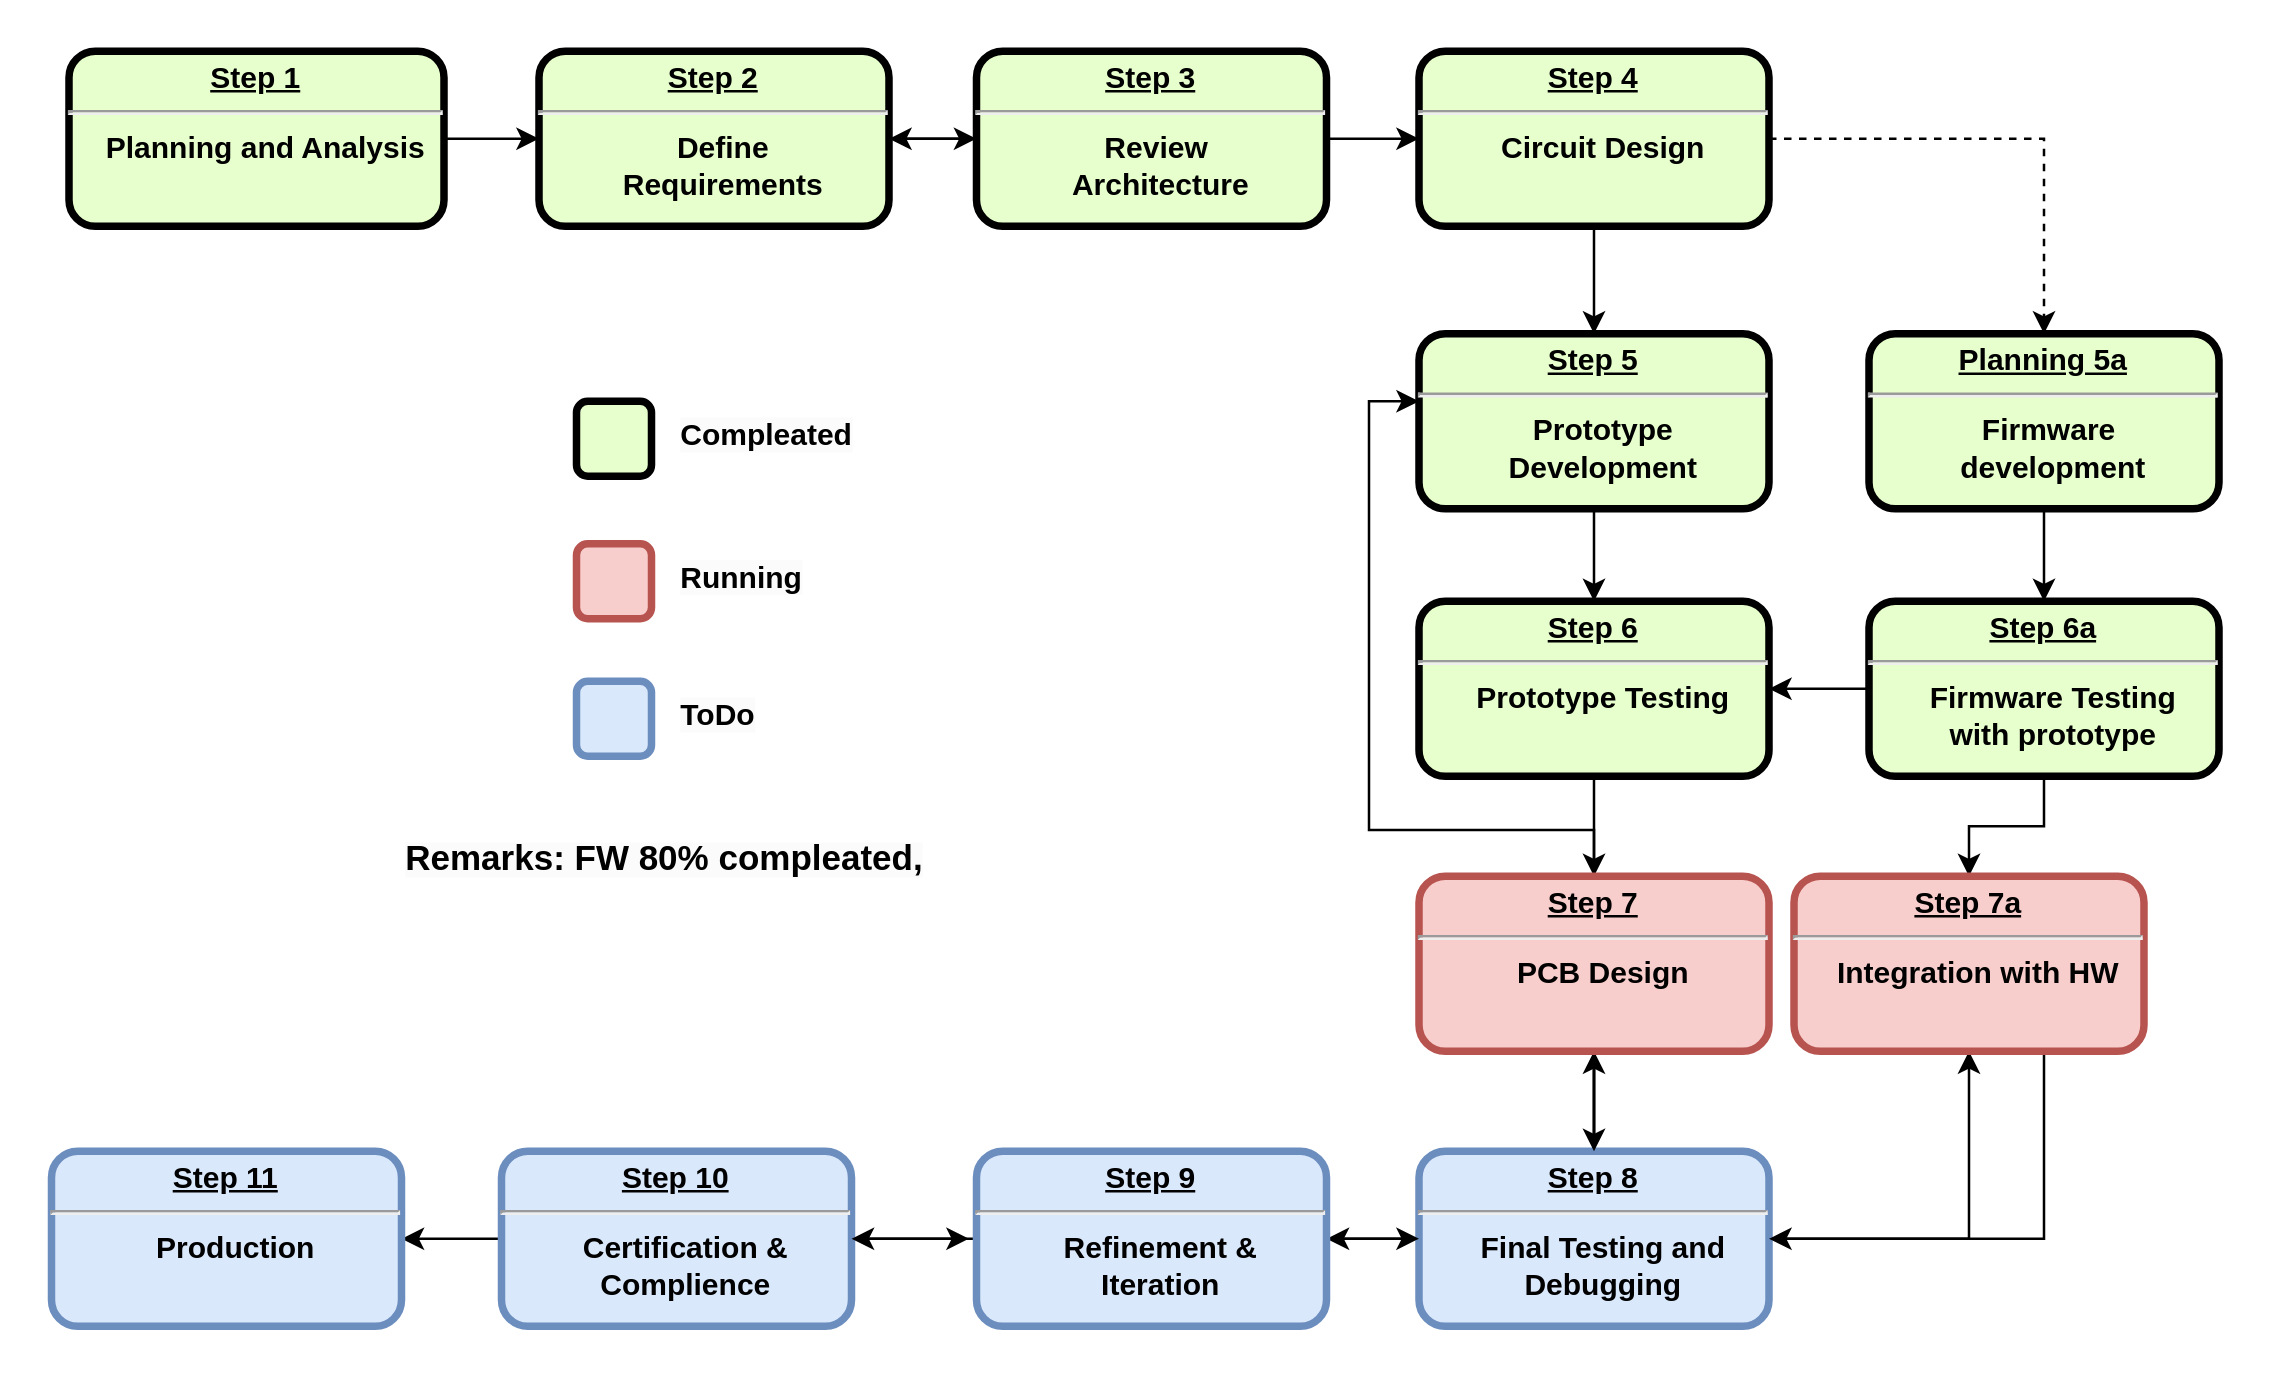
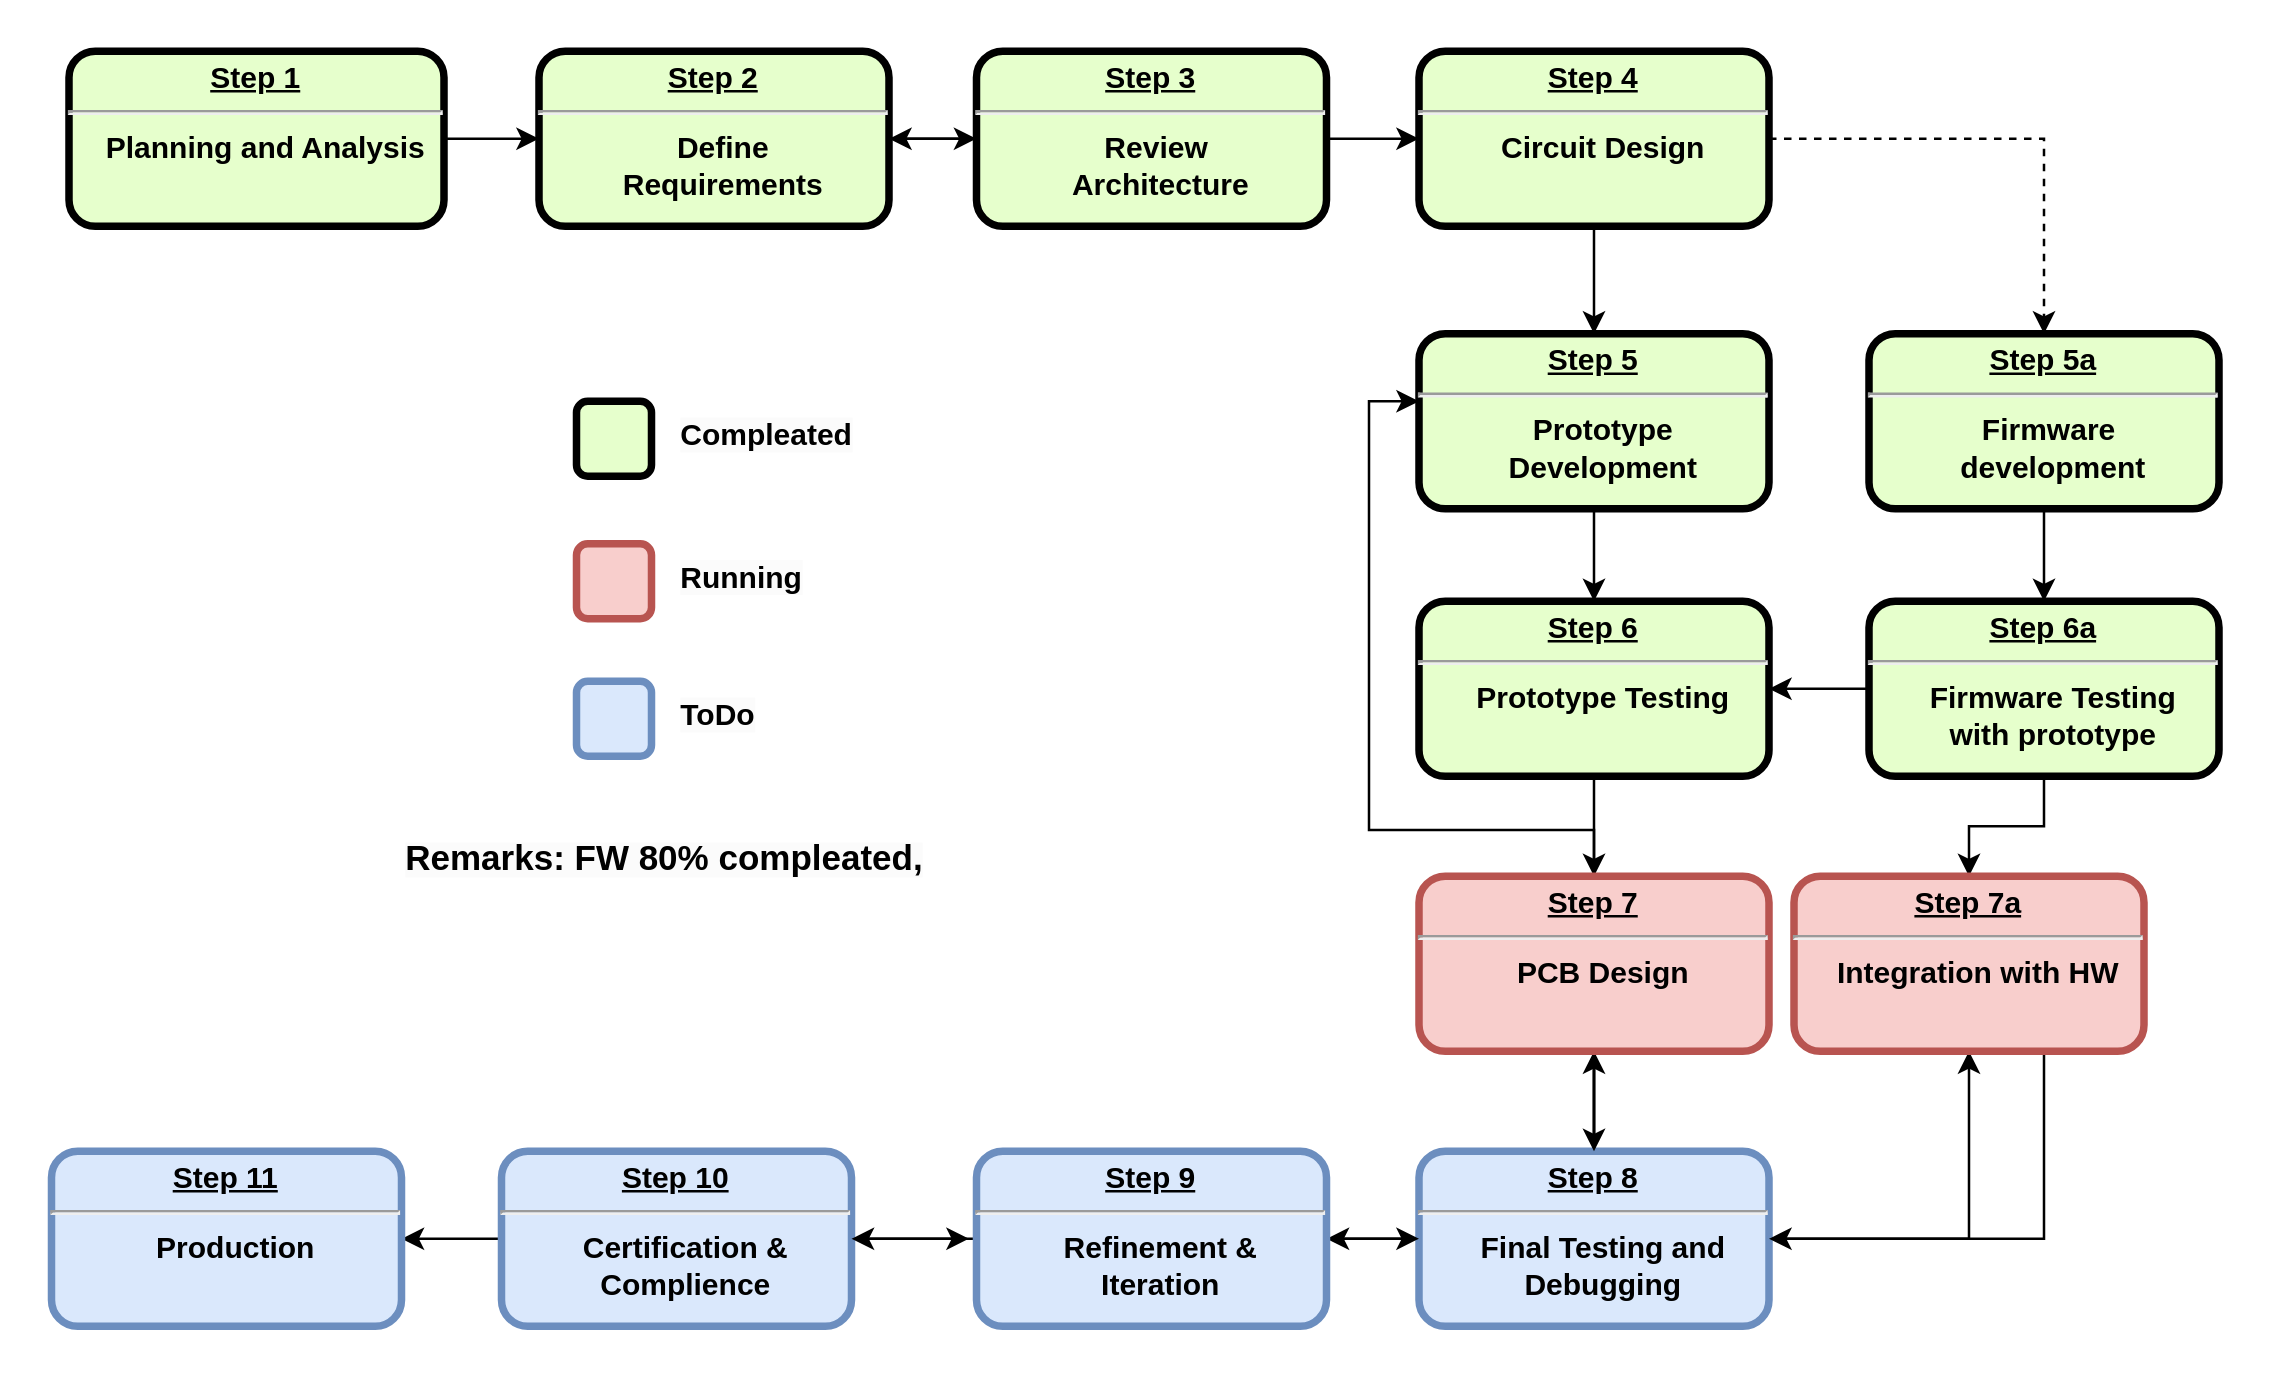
node "Planning 5a Firmware development": label "Planning 5a Firmware development" -> "Step 5a Firmware development"
